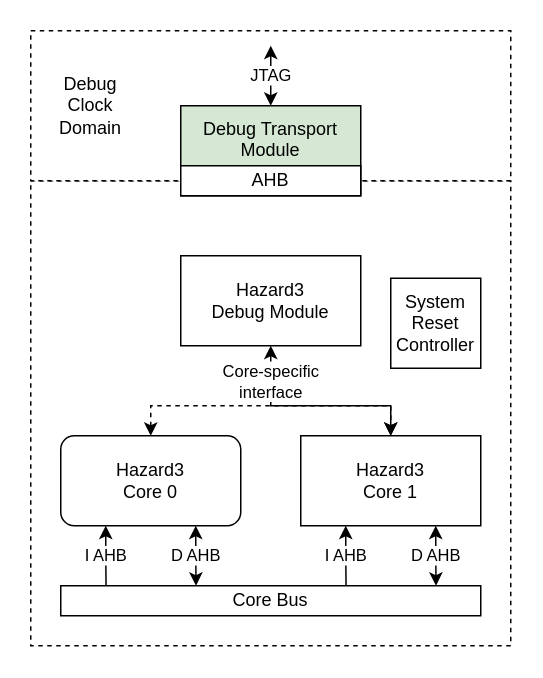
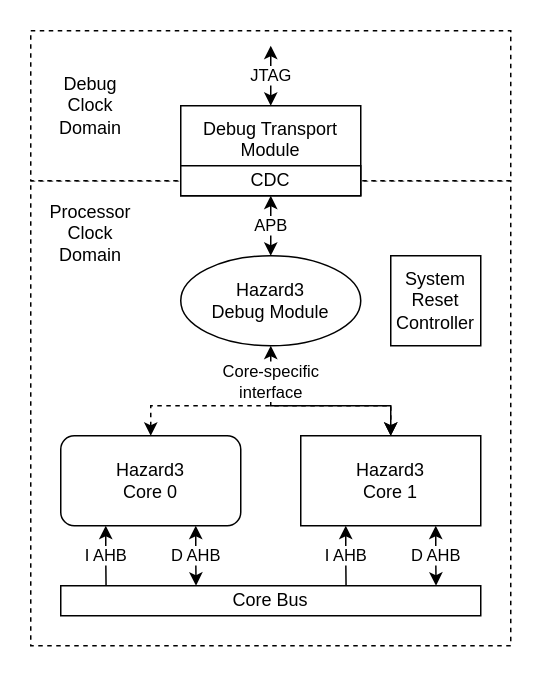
node "Debug Transport Module": fillcolor #d5e8d4 -> #ffffff
node "AHB": label "AHB" -> "CDC"
edge "Debug Transport Module" -- "Hazard3 Debug Module": added, label "APB"
node "Processor Clock Domain": added
node "Hazard3 Debug Module": shape rectangle -> ellipse
node "System Reset Controller": moved (436, 323) -> (436, 301)
